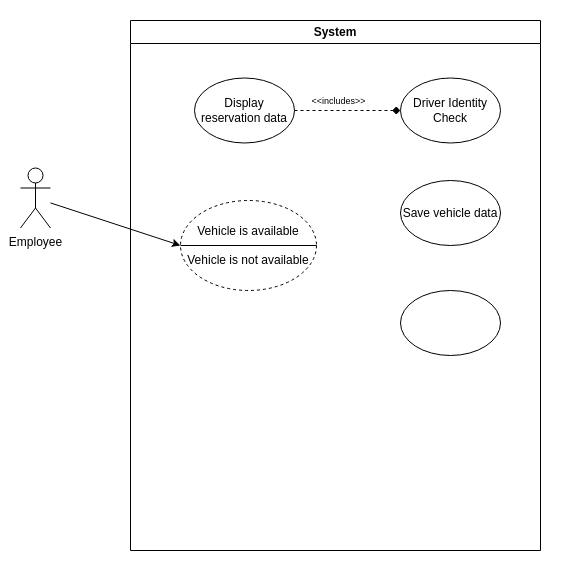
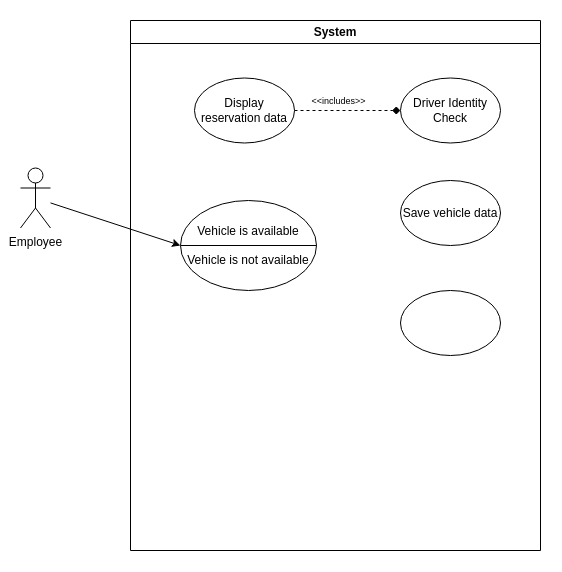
node "Vehicle is available Vehicle is not available": style dashed -> solid
